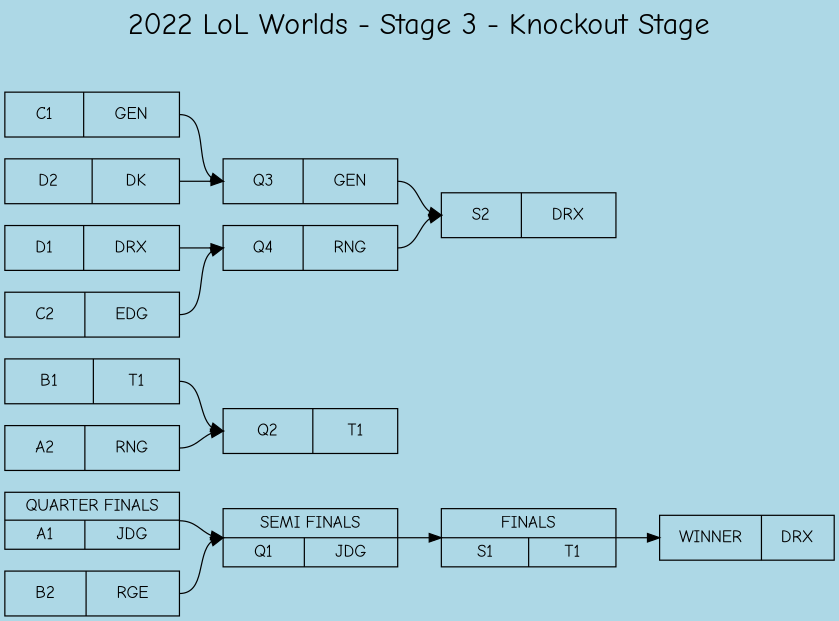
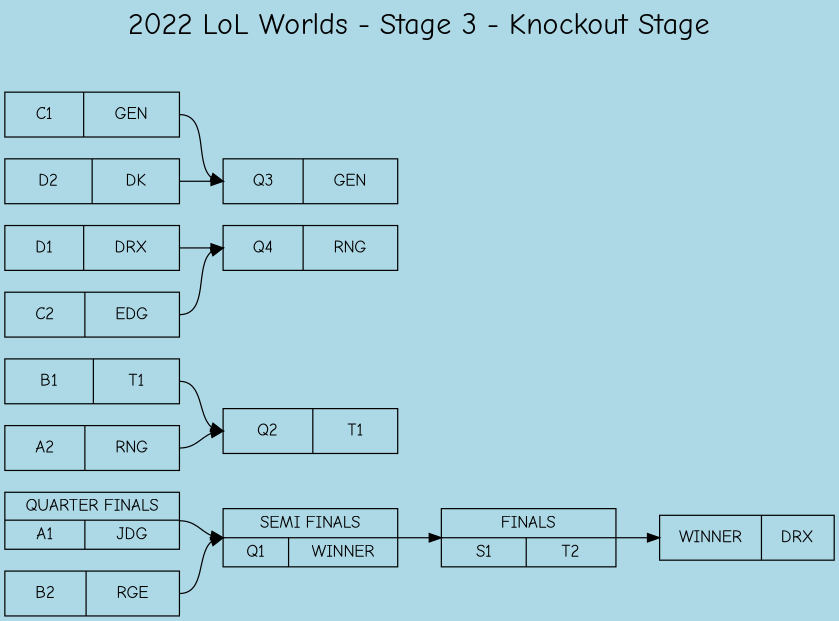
node "S2": removed
node "SEMI FINALS": text "JDG" -> "WINNER"
node "FINALS": text "T1" -> "T2"
